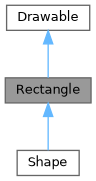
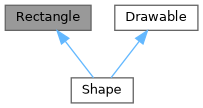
edge "Rectangle" -> "Drawable": now "Shape" -> "Drawable"
